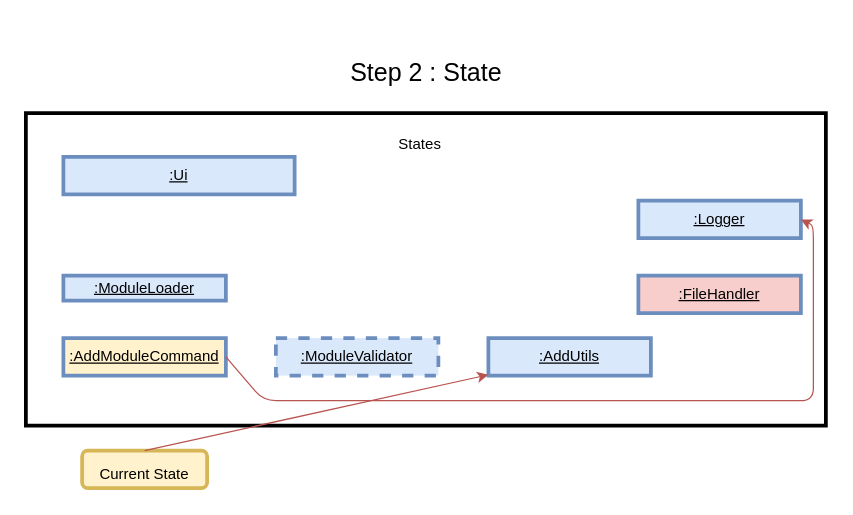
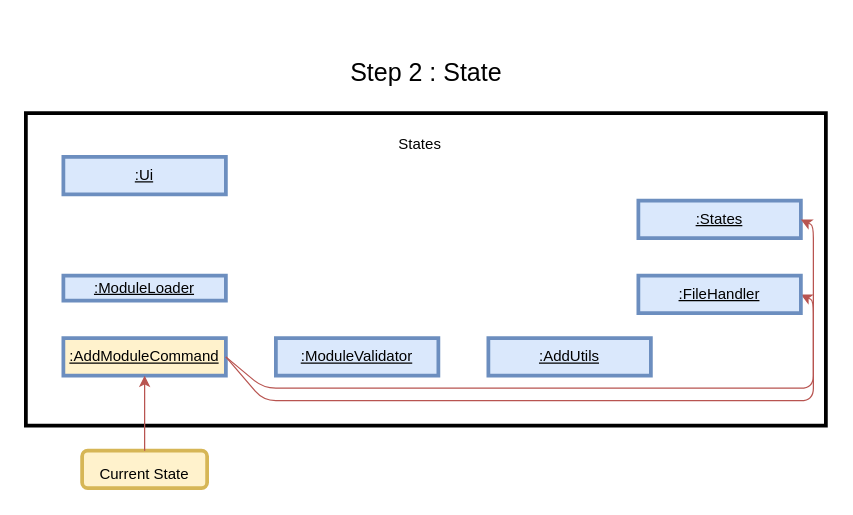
node ":Ui": size 231x38 -> 163x38
node ":Logger": label ":Logger" -> ":States"
node ":FileHandler": fillcolor #f8cecc -> #dae8fc
node ":ModuleValidator": style dashed -> solid
edge ":AddModuleCommand" -> ":FileHandler": added
edge "Current State" -> ":AddUtils": now "Current State" -> ":AddModuleCommand"
